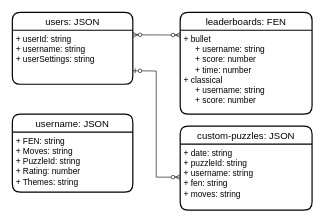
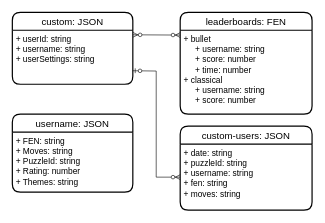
node "users: JSON": label "users: JSON" -> "custom: JSON"
node "custom-puzzles: JSON": label "custom-puzzles: JSON" -> "custom-users: JSON"
